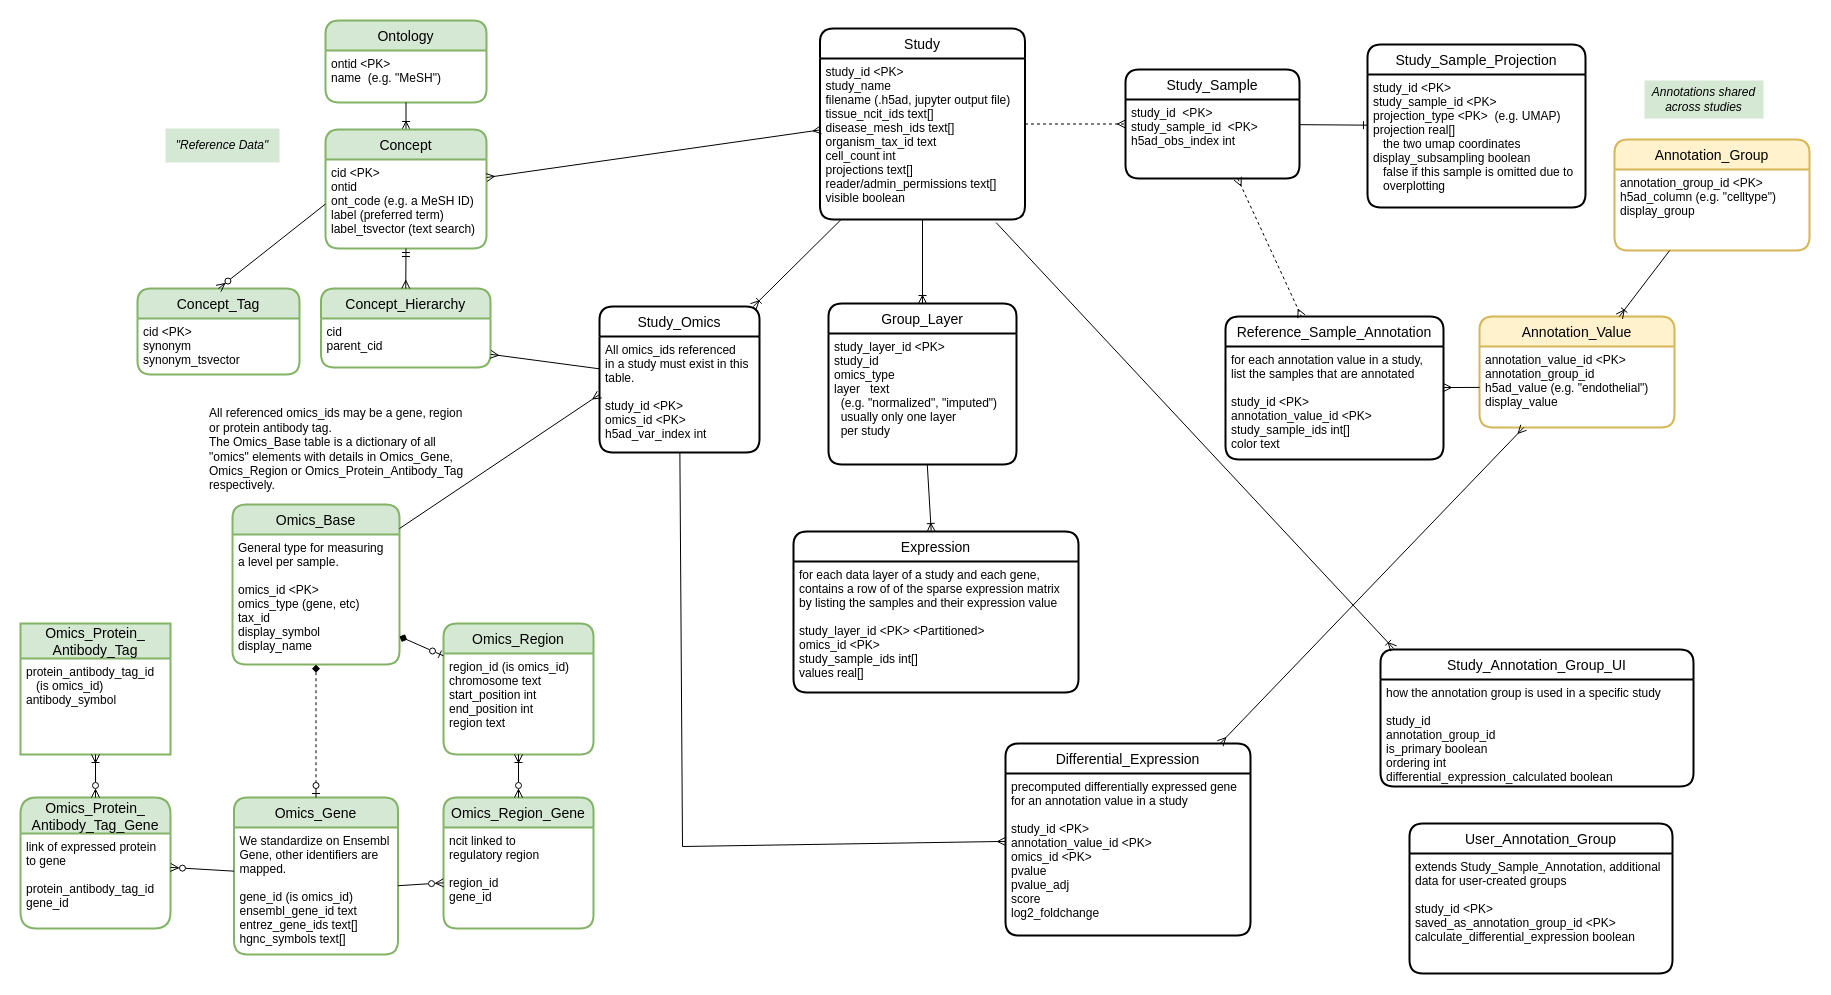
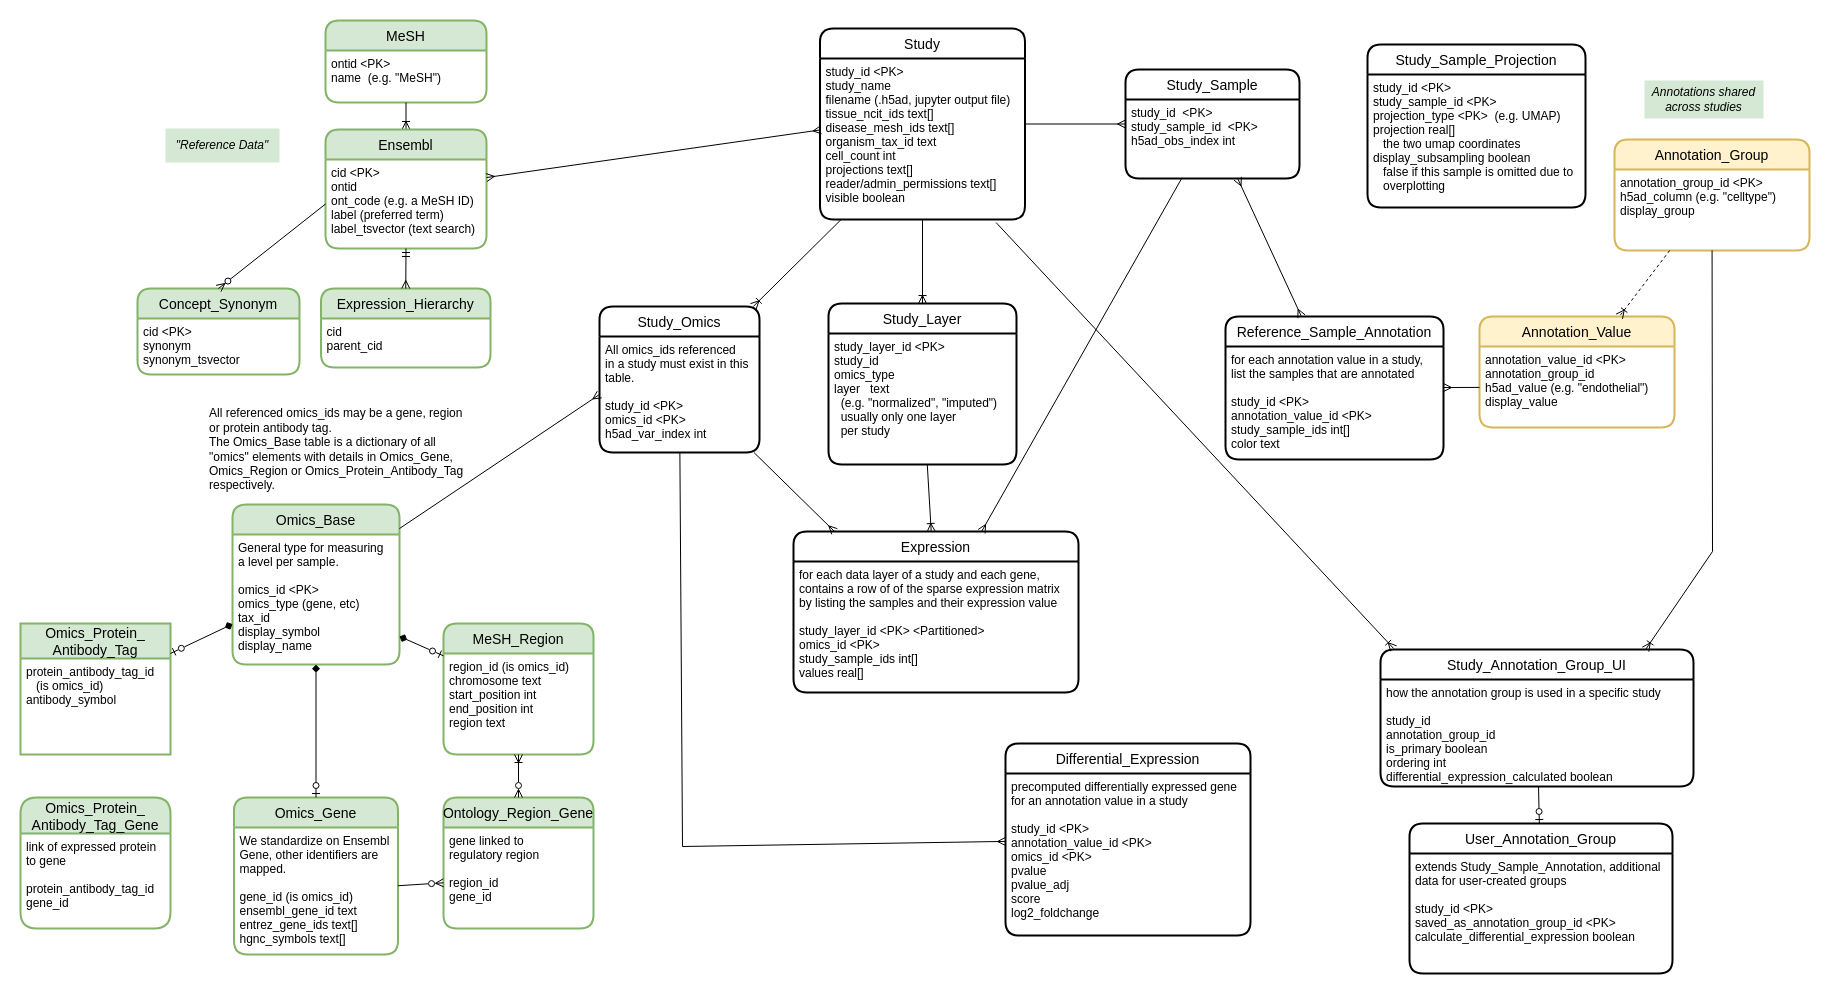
node "Ontology": label "Ontology" -> "MeSH"
edge "Study" -> "Study_Sample": style dashed -> solid
edge "Study_Sample" -> "Study_Sample_Projection": removed
node "Concept": label "Concept" -> "Ensembl"
edge "Study_Sample" -- "Reference_Sample_Annotation": style dashed -> solid
edge "Annotation_Group" -> "Annotation_Value": style solid -> dashed
node "Concept_Tag": label "Concept_Tag" -> "Concept_Synonym"
node "Concept_Hierarchy": label "Concept_Hierarchy" -> "Expression_Hierarchy"
node "Group_Layer": label "Group_Layer" -> "Study_Layer"
edge "Study_Sample" -> "Expression": added
edge "Study_Omics" -> "cid parent_cid": now "Study_Omics" -> "Expression"
edge "Annotation_Group" -> "Study_Annotation_Group_UI": added
edge "Annotation_Value" -- "Differential_Expression": removed
edge "Omics_Base" -- "Omics_Protein_ Antibody_Tag": added
node "Omics_Region": label "Omics_Region" -> "MeSH_Region"
edge "Omics_Base" -- "Omics_Gene": style dashed -> solid
edge "Omics_Protein_ Antibody_Tag" -- "Omics_Protein_ Antibody_Tag_Gene": removed
edge "Study_Annotation_Group_UI" -> "User_Annotation_Group": added
node "Omics_Region_Gene": label "Omics_Region_Gene" -> "Ontology_Region_Gene"
node "ncit linked to regulatory region region_id gene_id": label "ncit linked to regulatory region region_id gene_id" -> "gene linked to regulatory region region_id gene_id"
edge "Omics_Gene" -> "Omics_Protein_ Antibody_Tag_Gene": removed
